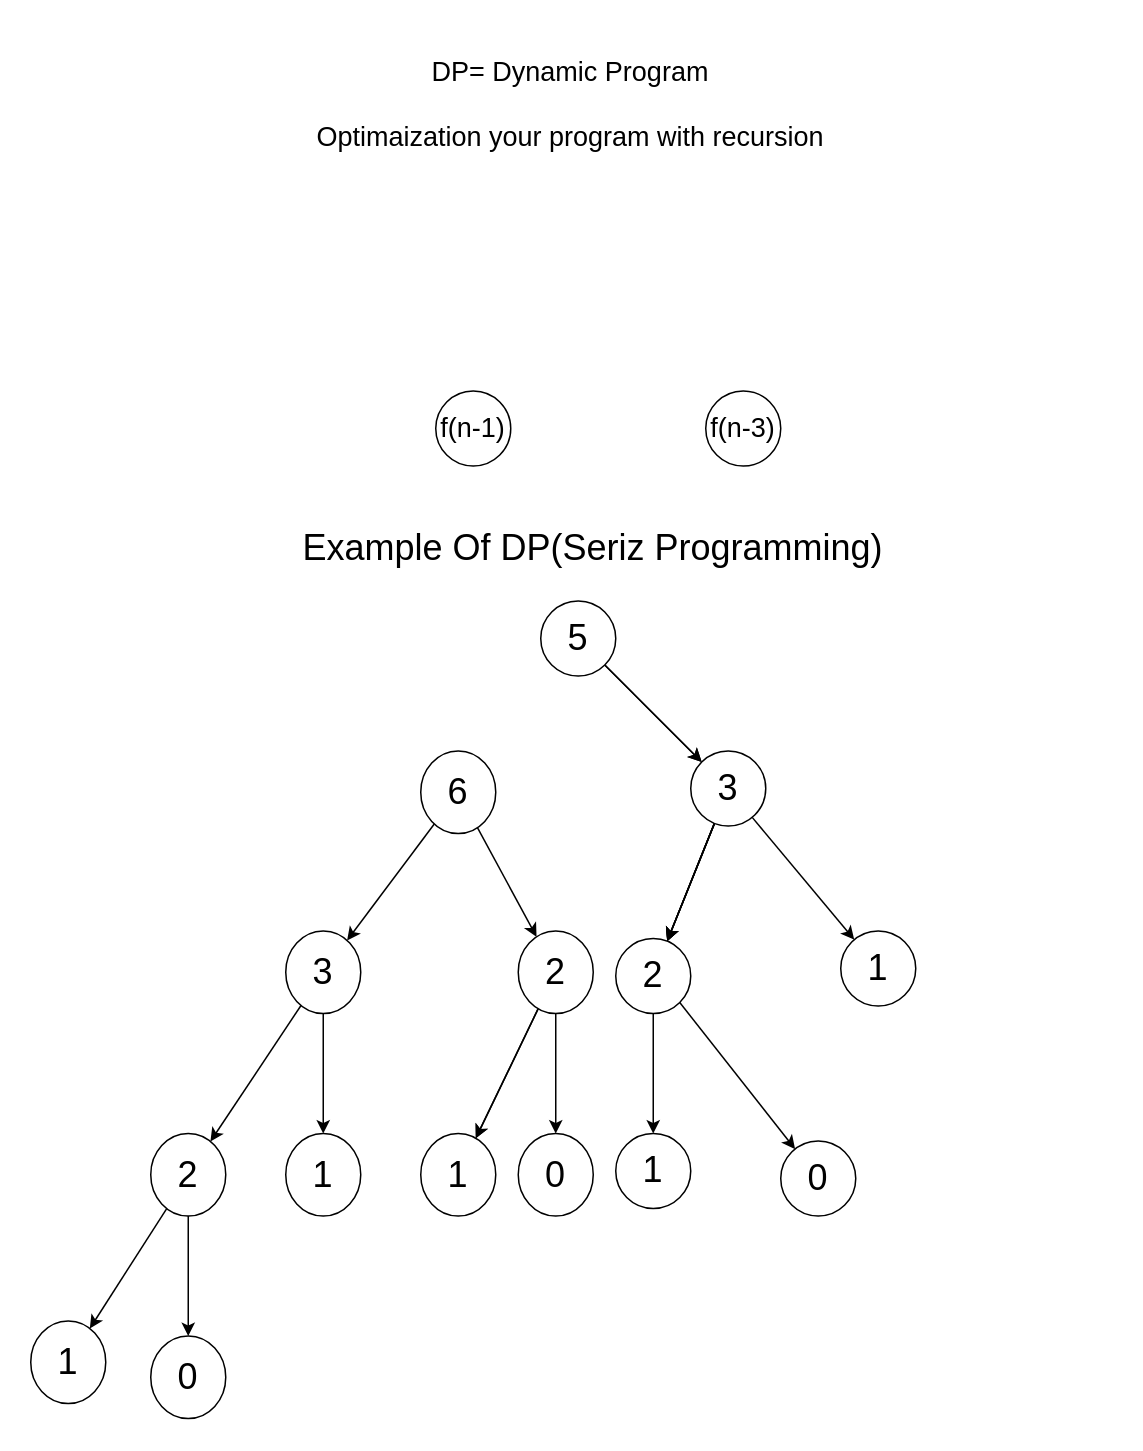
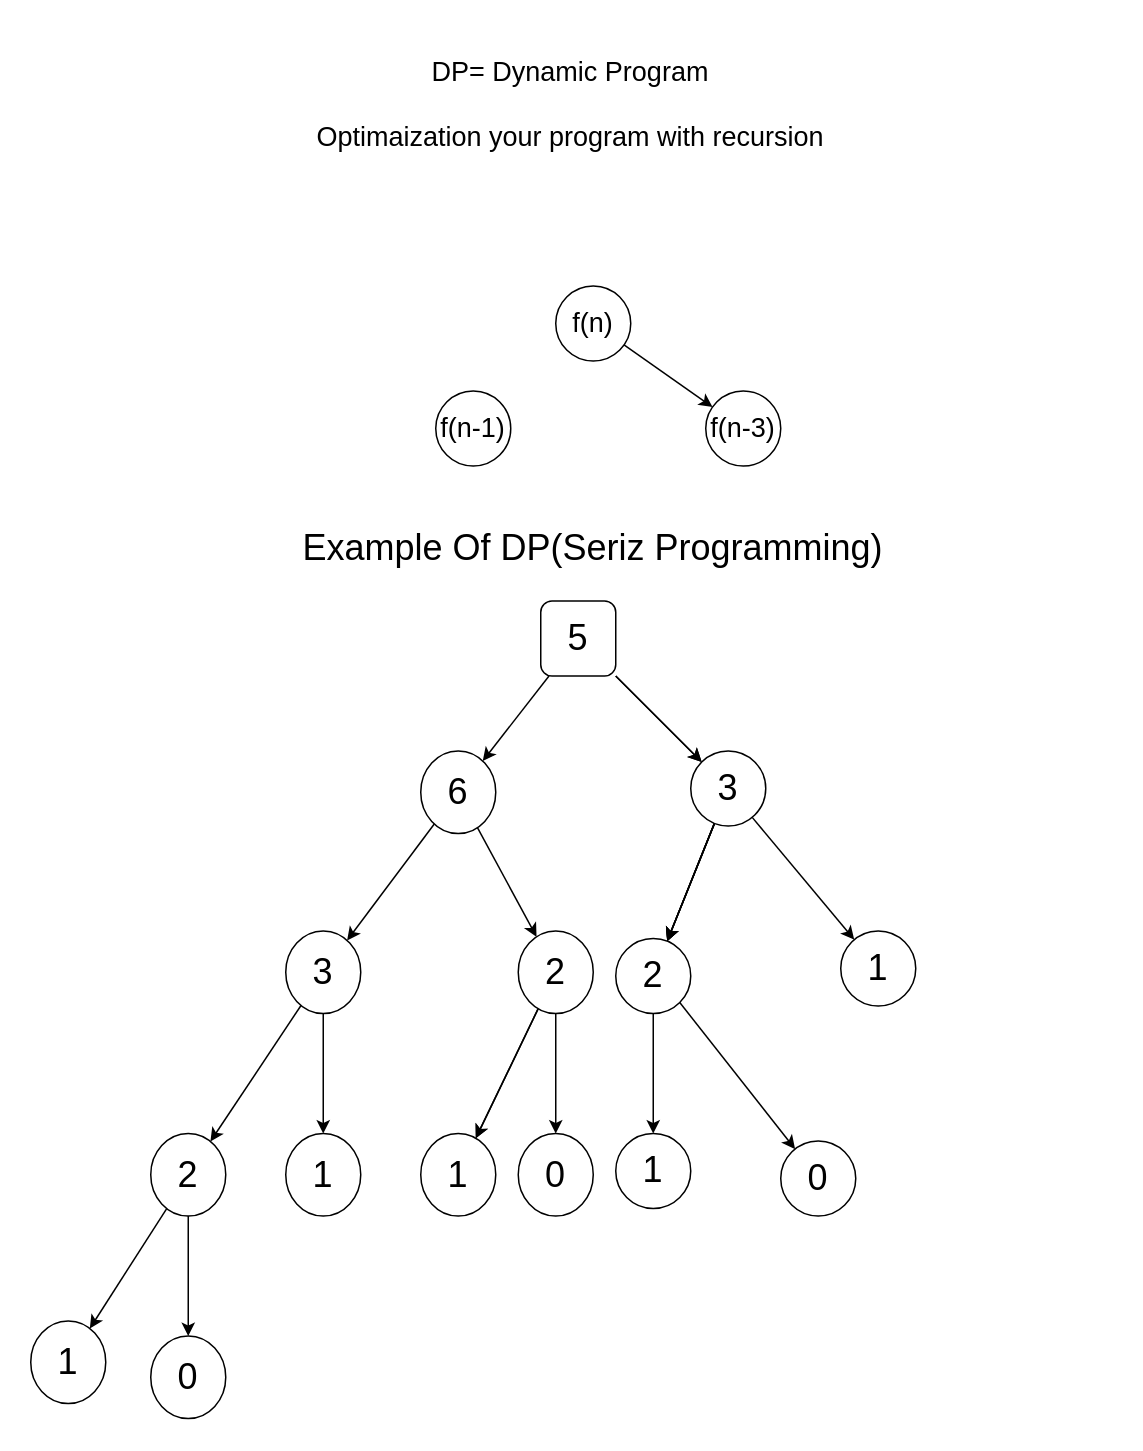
node "f(n)": added
edge "f(n)" -> "f(n-3)": added
node "5": shape ellipse -> rounded rectangle
edge "5" -> "6": added
